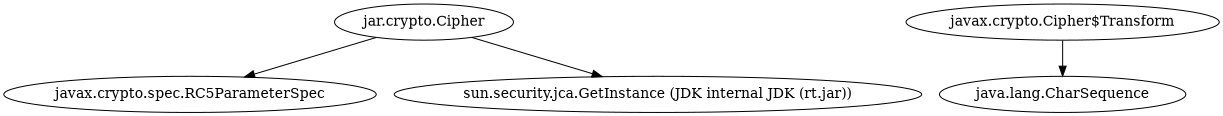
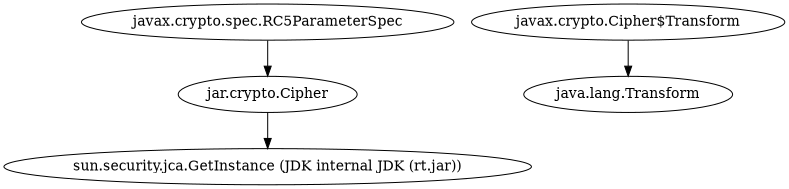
edge "jar.crypto.Cipher" -> "javax.crypto.spec.RC5ParameterSpec": reversed
node "java.lang.CharSequence": label "java.lang.CharSequence" -> "java.lang.Transform"
